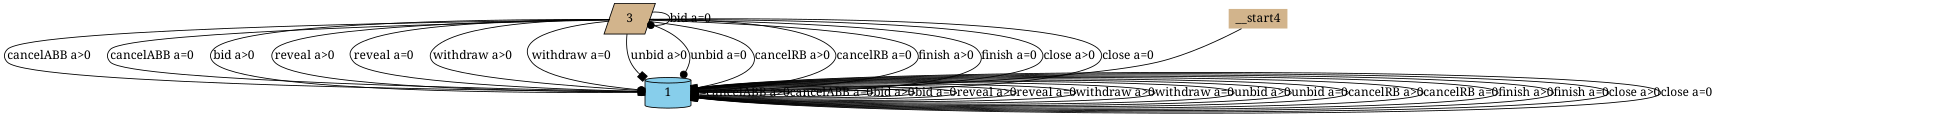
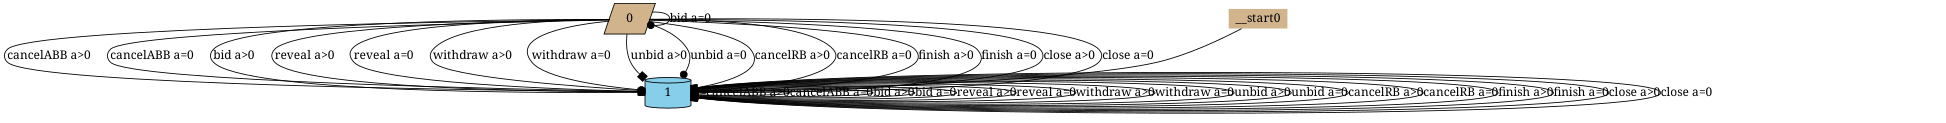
node "3": label "3" -> "0"
node "__start4": label "__start4" -> "__start0"
